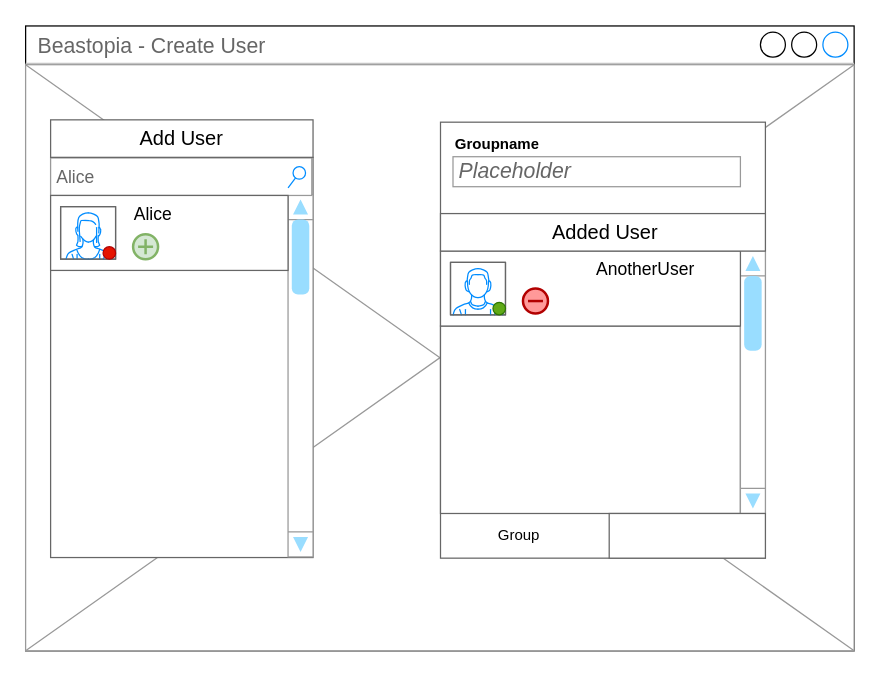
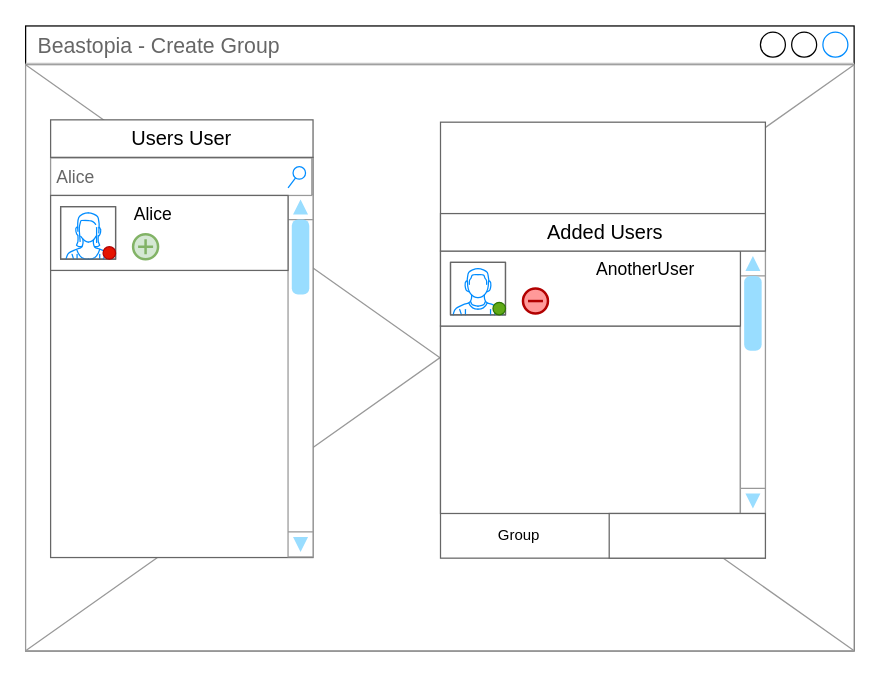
node "Beastopia - Create User": label "Beastopia - Create User" -> "Beastopia - Create Group"
node "Add User": label "Add User" -> "Users User"
node "Groupname": removed
node "Placeholder": removed
node "Added User": label "Added User" -> "Added Users"
